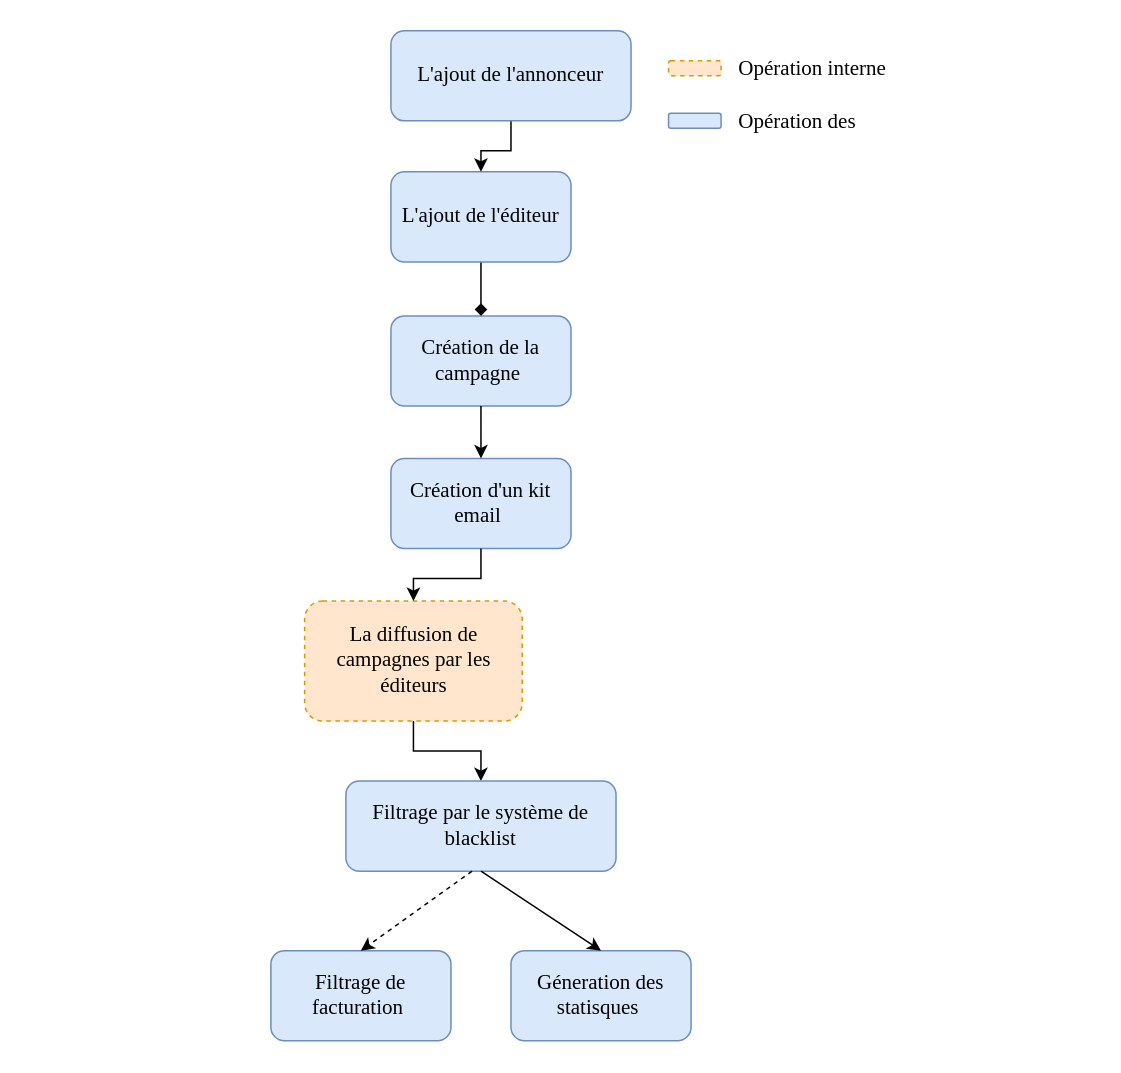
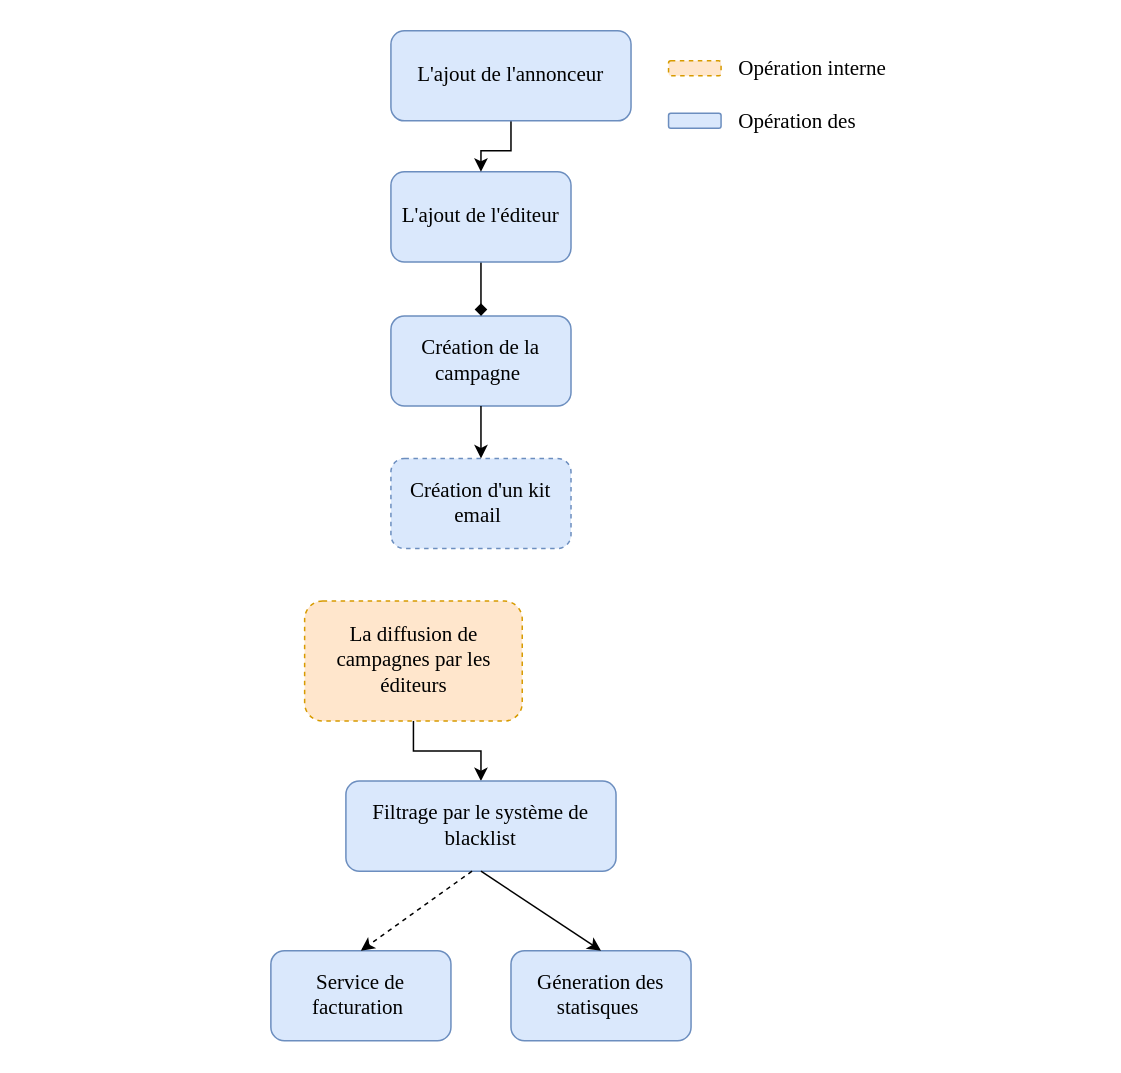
node "Création d'un kit email": style solid -> dashed
edge "Création d'un kit email" -> "La diffusion de campagnes par les éditeurs": removed
node "Filtrage de facturation": label "Filtrage de facturation" -> "Service de facturation"
